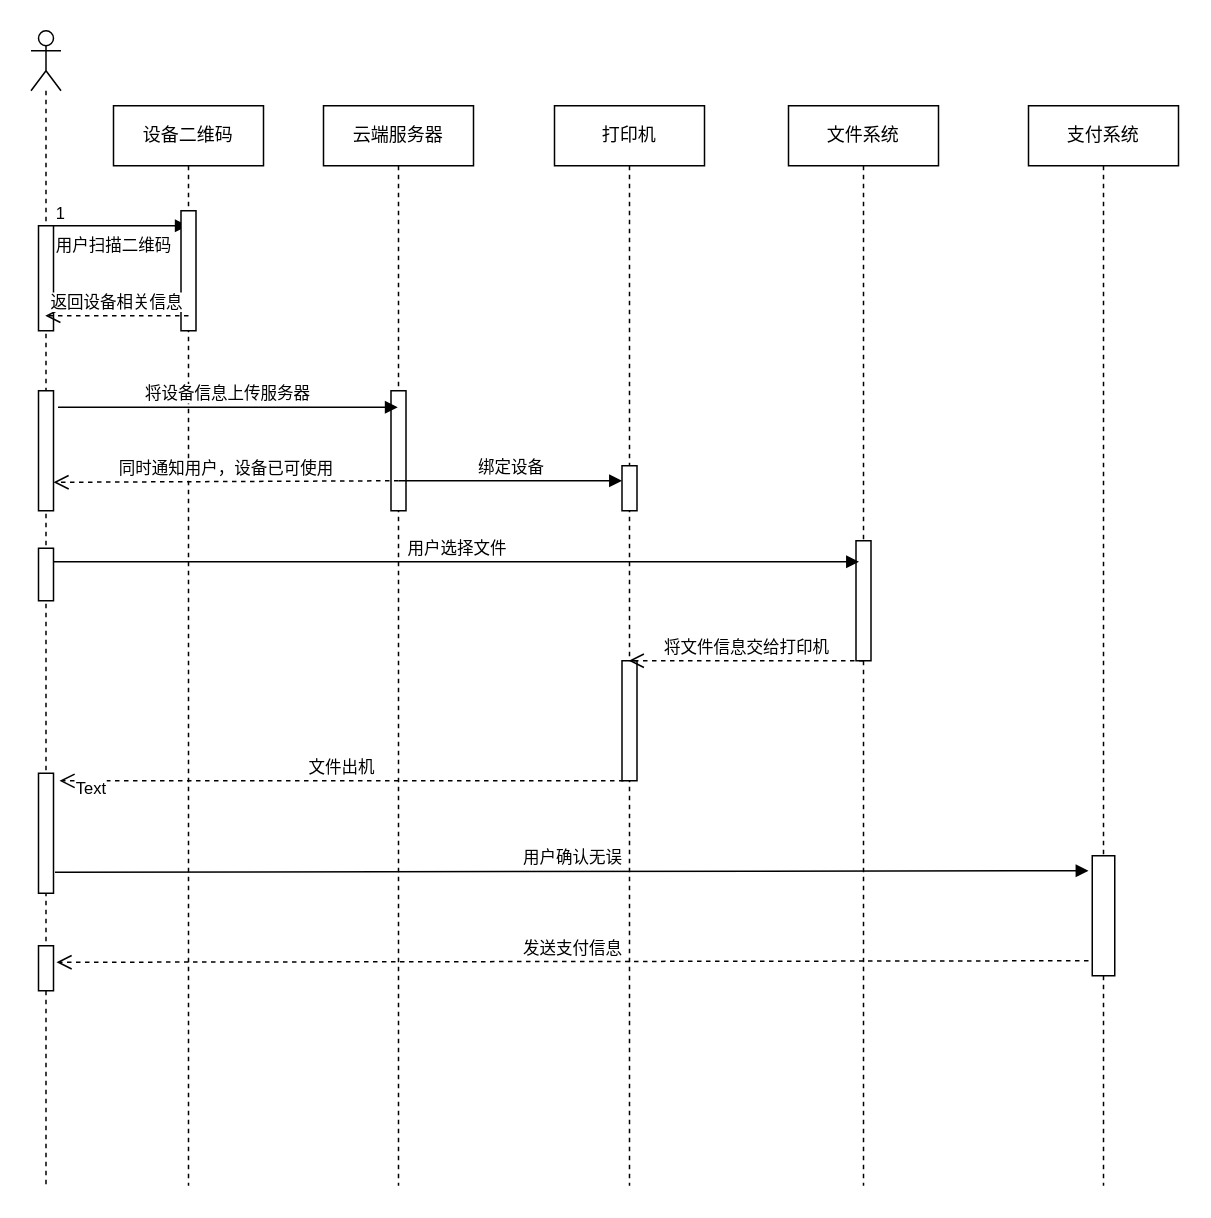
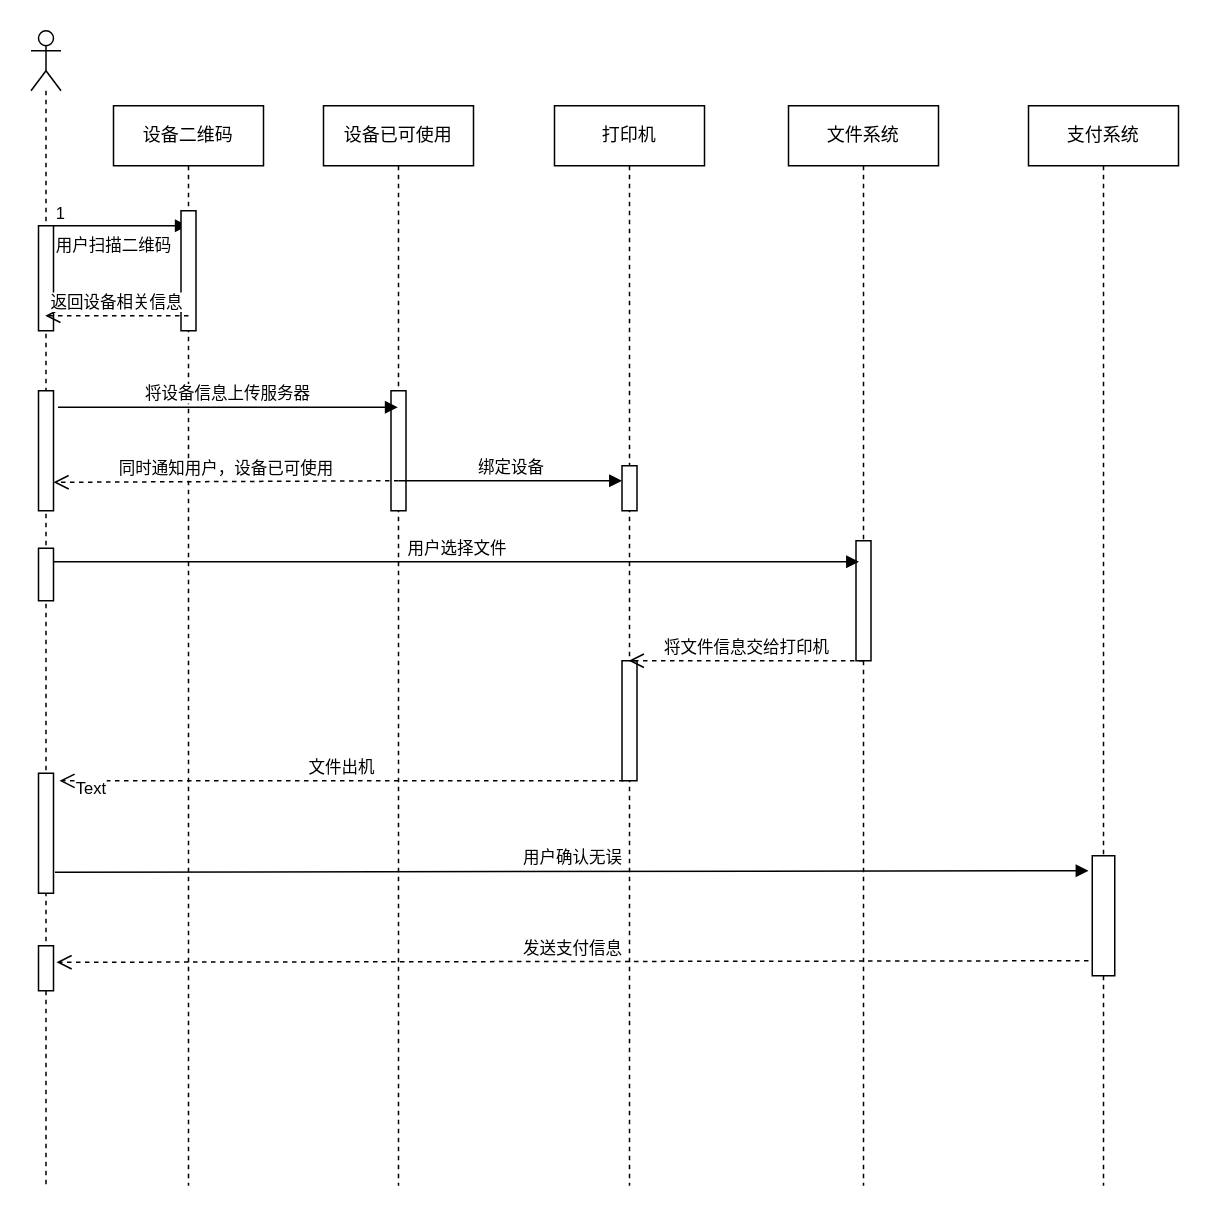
node "云端服务器": label "云端服务器" -> "设备已可使用"
